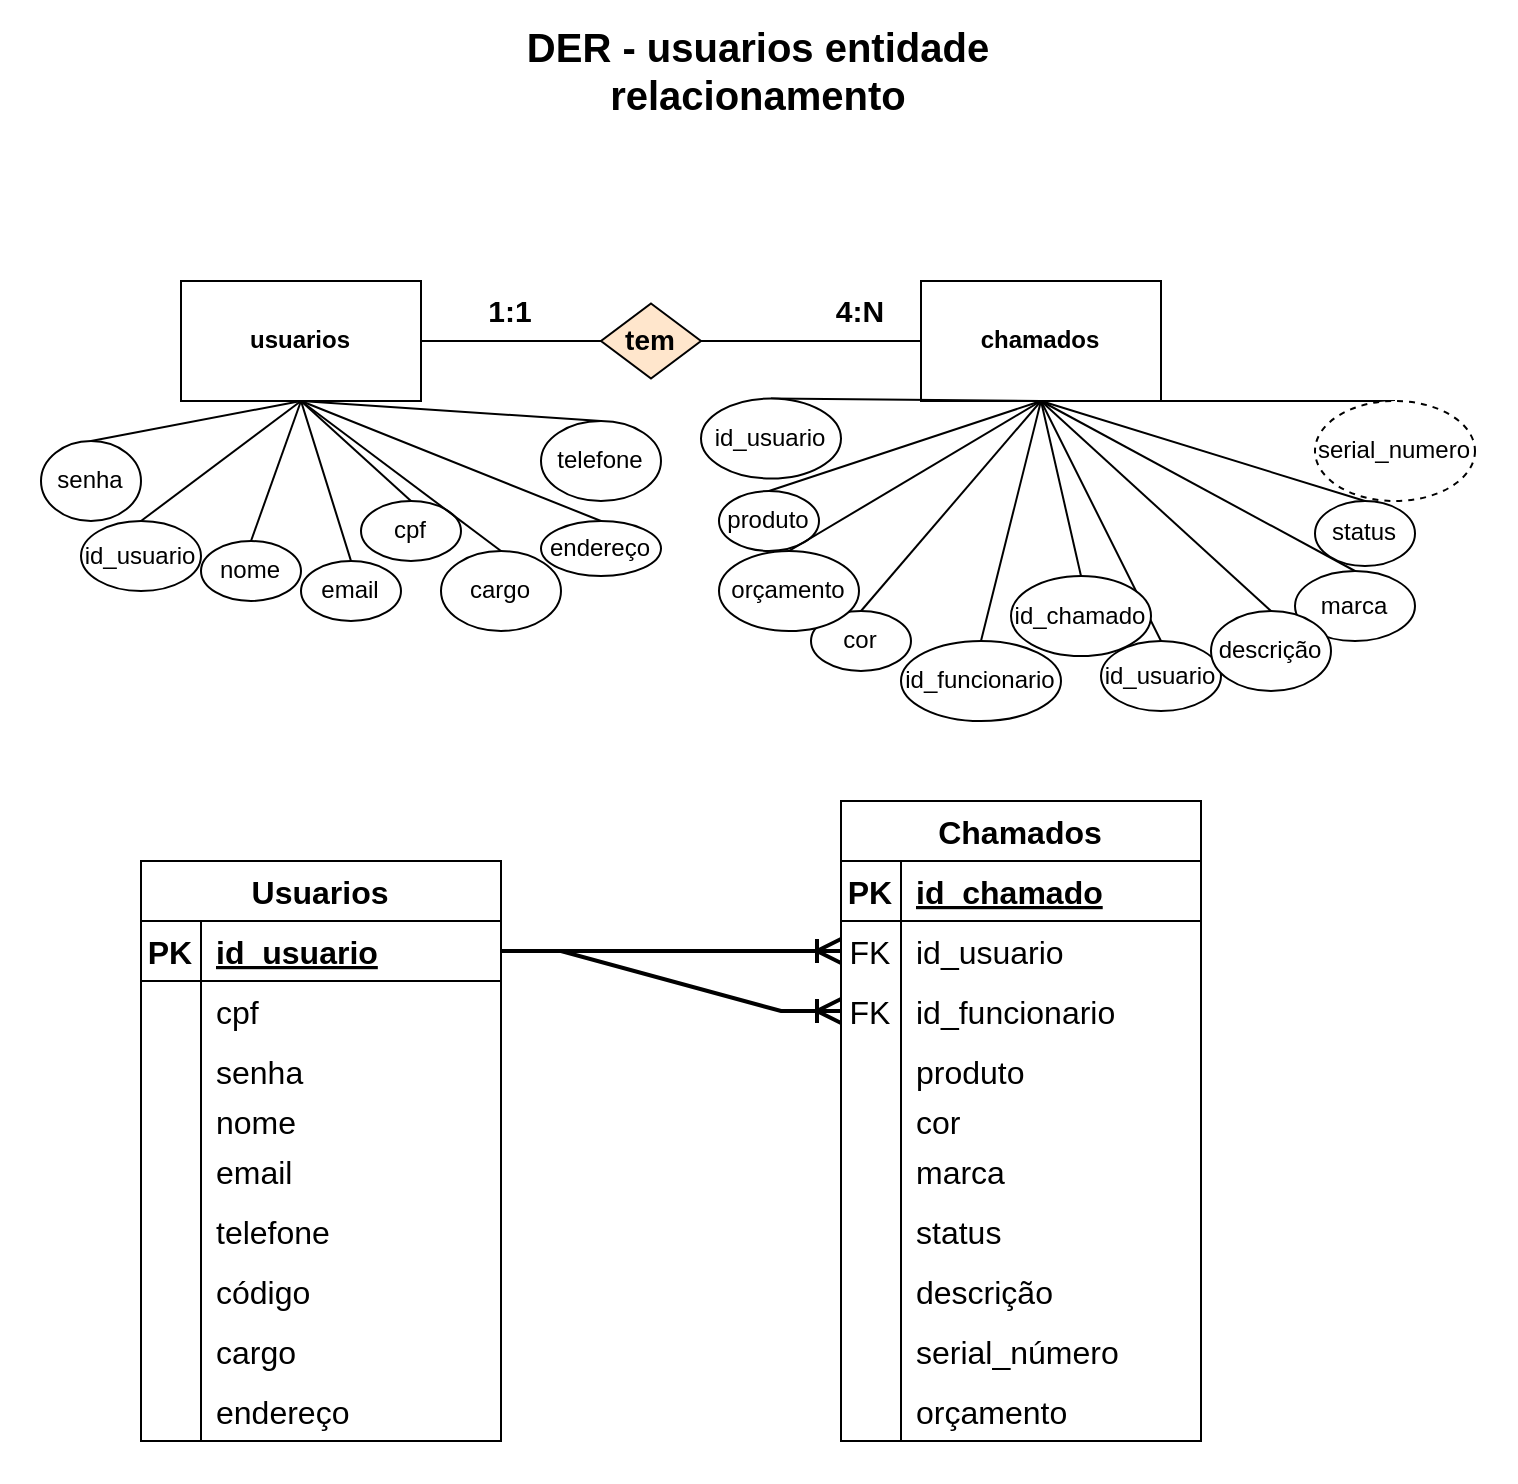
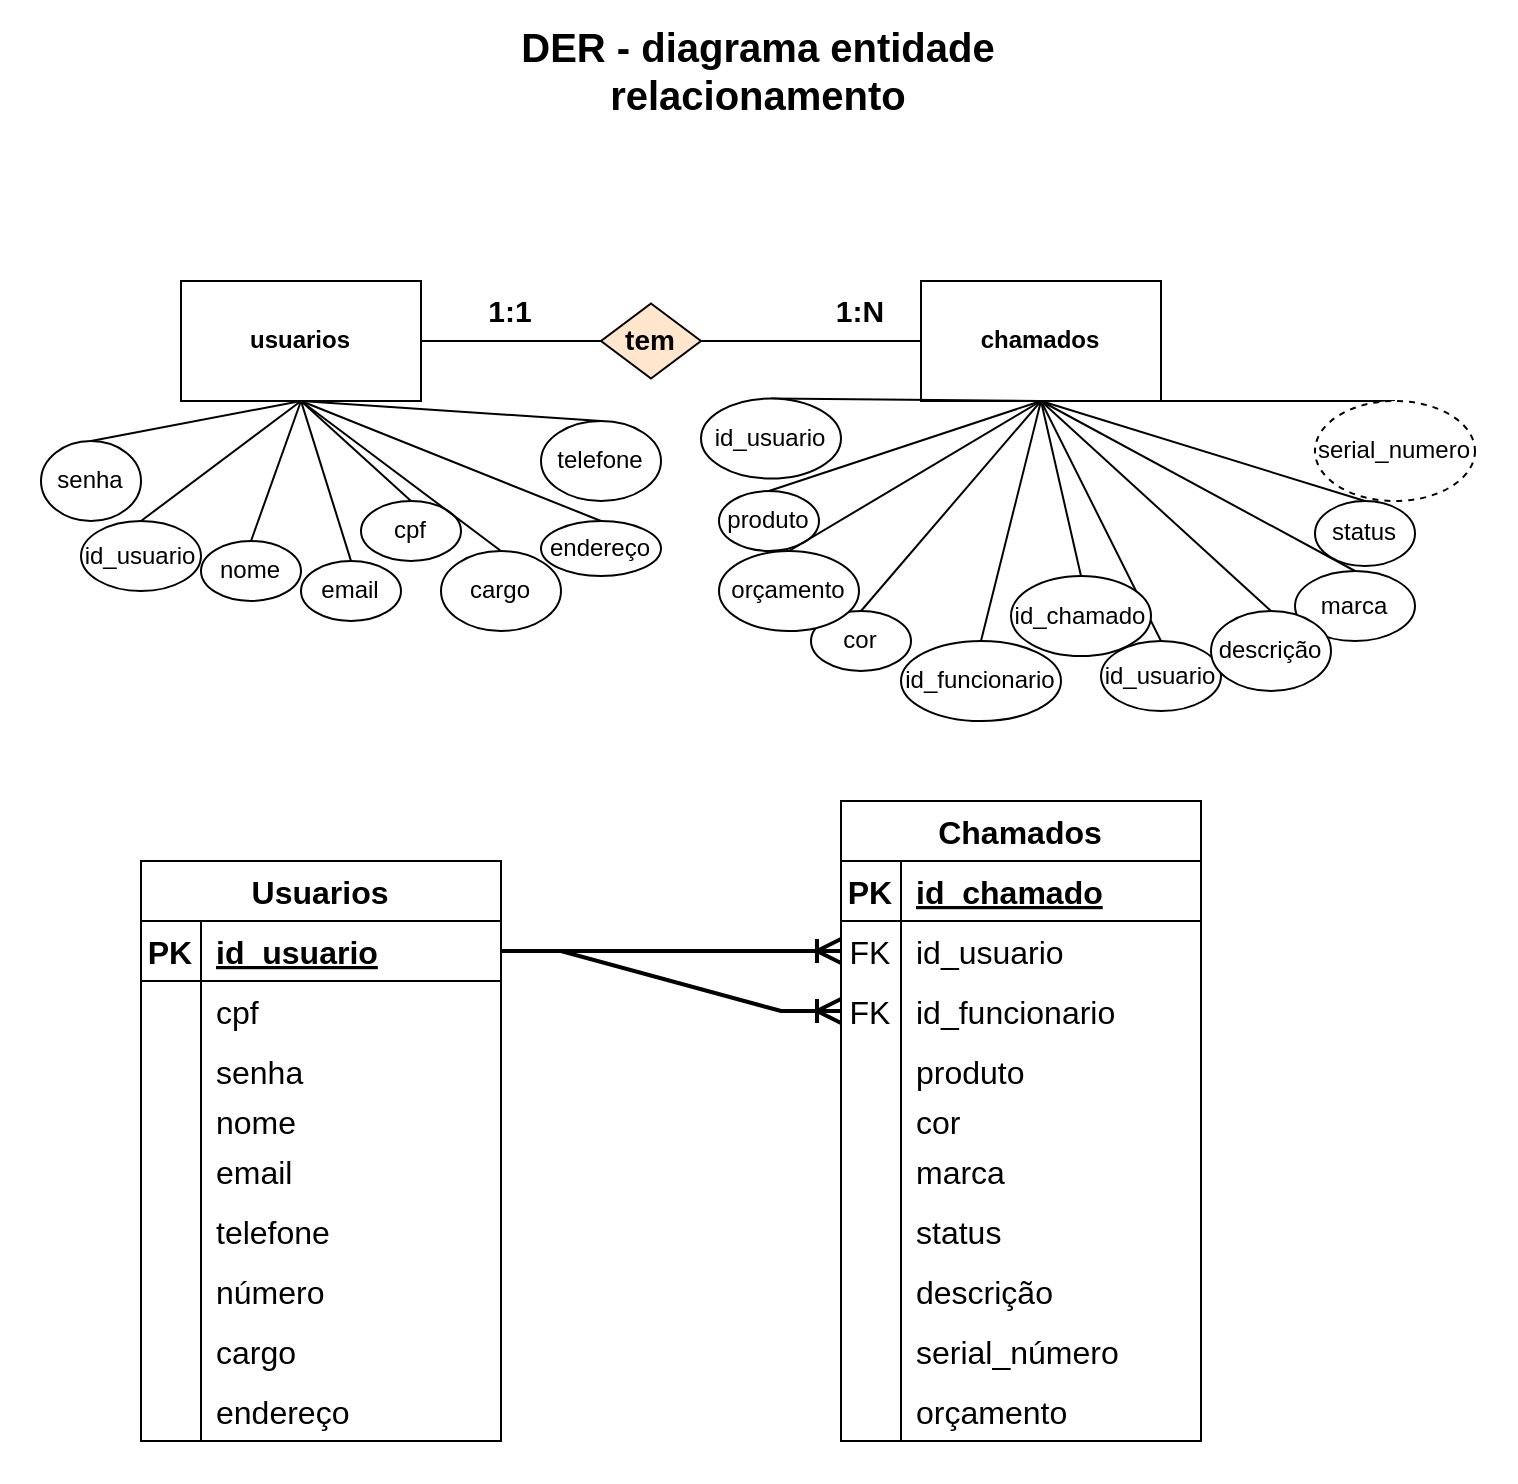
node "DER - usuarios entidade relacionamento": label "DER - usuarios entidade relacionamento" -> "DER - diagrama entidade relacionamento"
node "4:N": label "4:N" -> "1:N"
node "código": label "código" -> "número"
